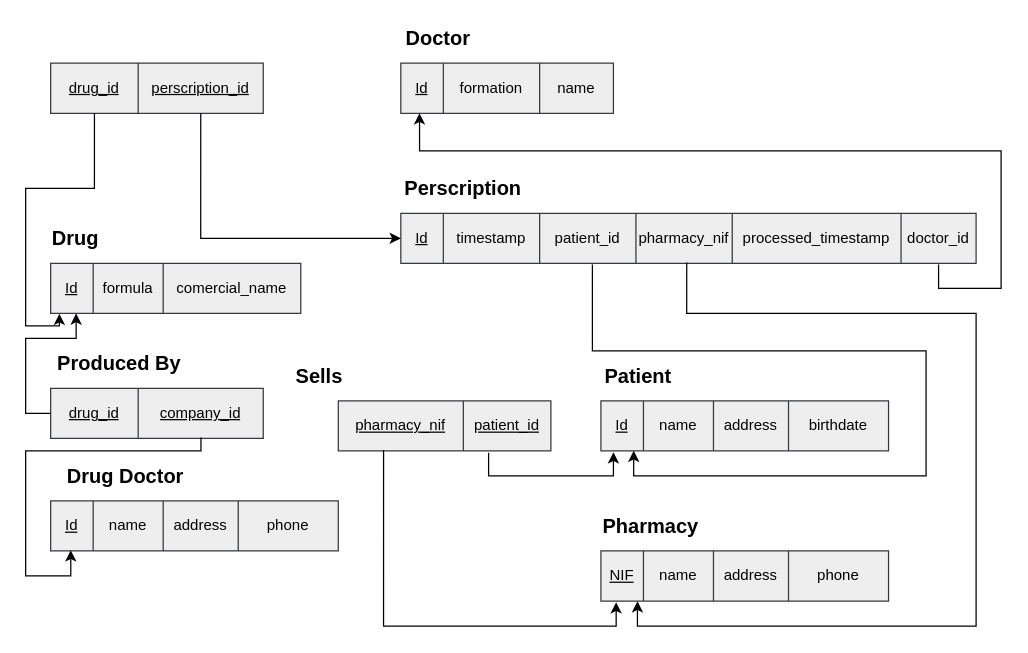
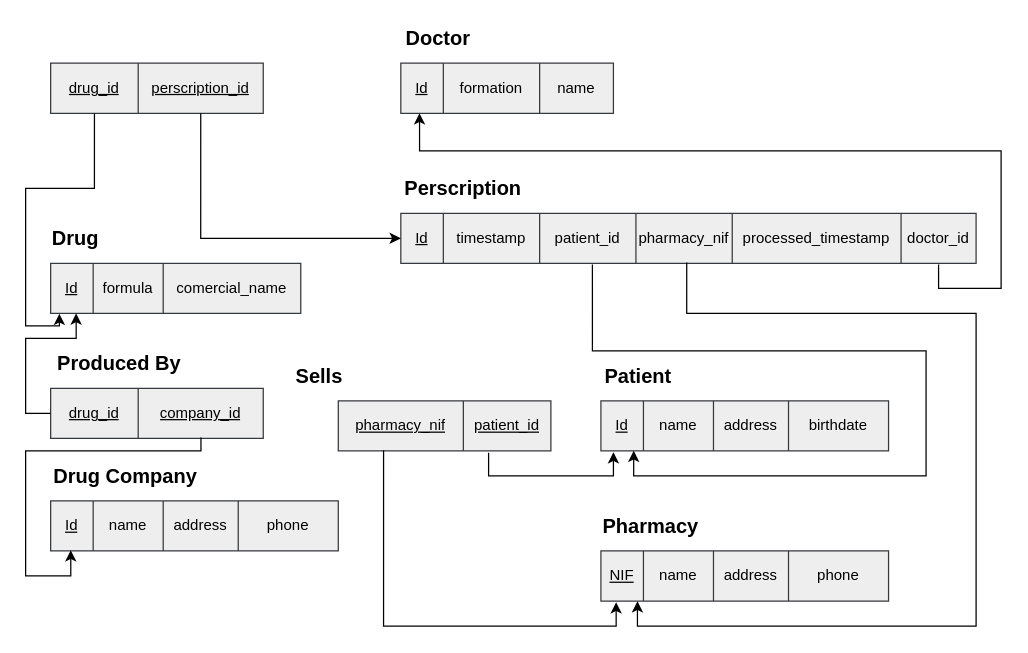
node "Drug Doctor": label "Drug Doctor" -> "Drug Company"
